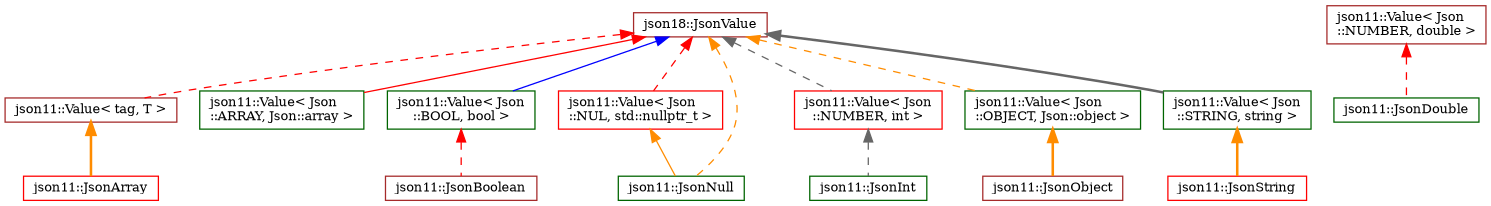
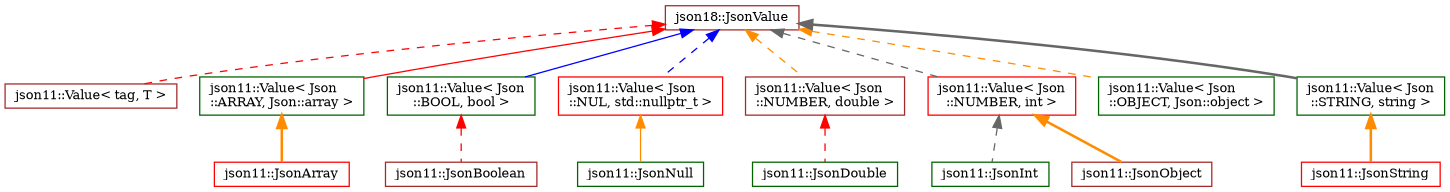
edge "json11::Value< Json ::NUL, std::nullptr_t >" -> "json18::JsonValue": color red -> blue
edge "json11::JsonNull" -> "json18::JsonValue": now "json11::Value< Json ::NUMBER, double >" -> "json18::JsonValue"
edge "json11::JsonArray" -> "json11::Value< tag, T >": now "json11::JsonArray" -> "json11::Value< Json ::ARRAY, Json::array >"
edge "json11::JsonObject" -> "json11::Value< Json ::OBJECT, Json::object >": now "json11::JsonObject" -> "json11::Value< Json ::NUMBER, int >"
